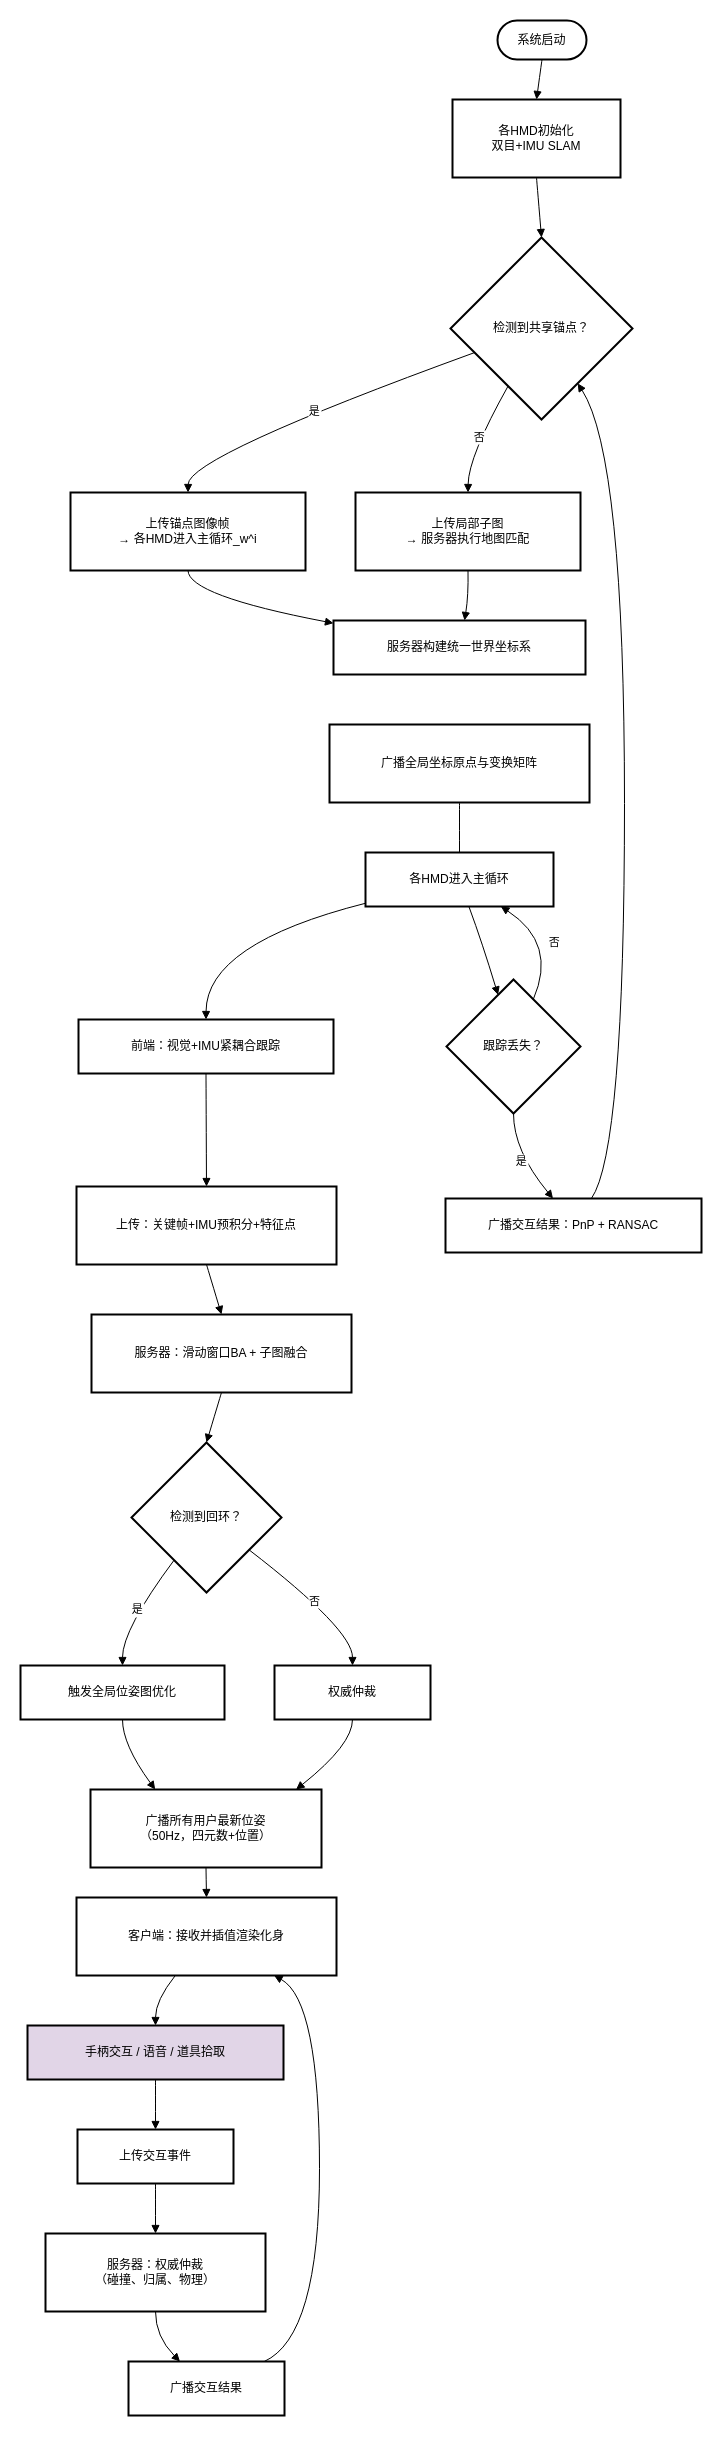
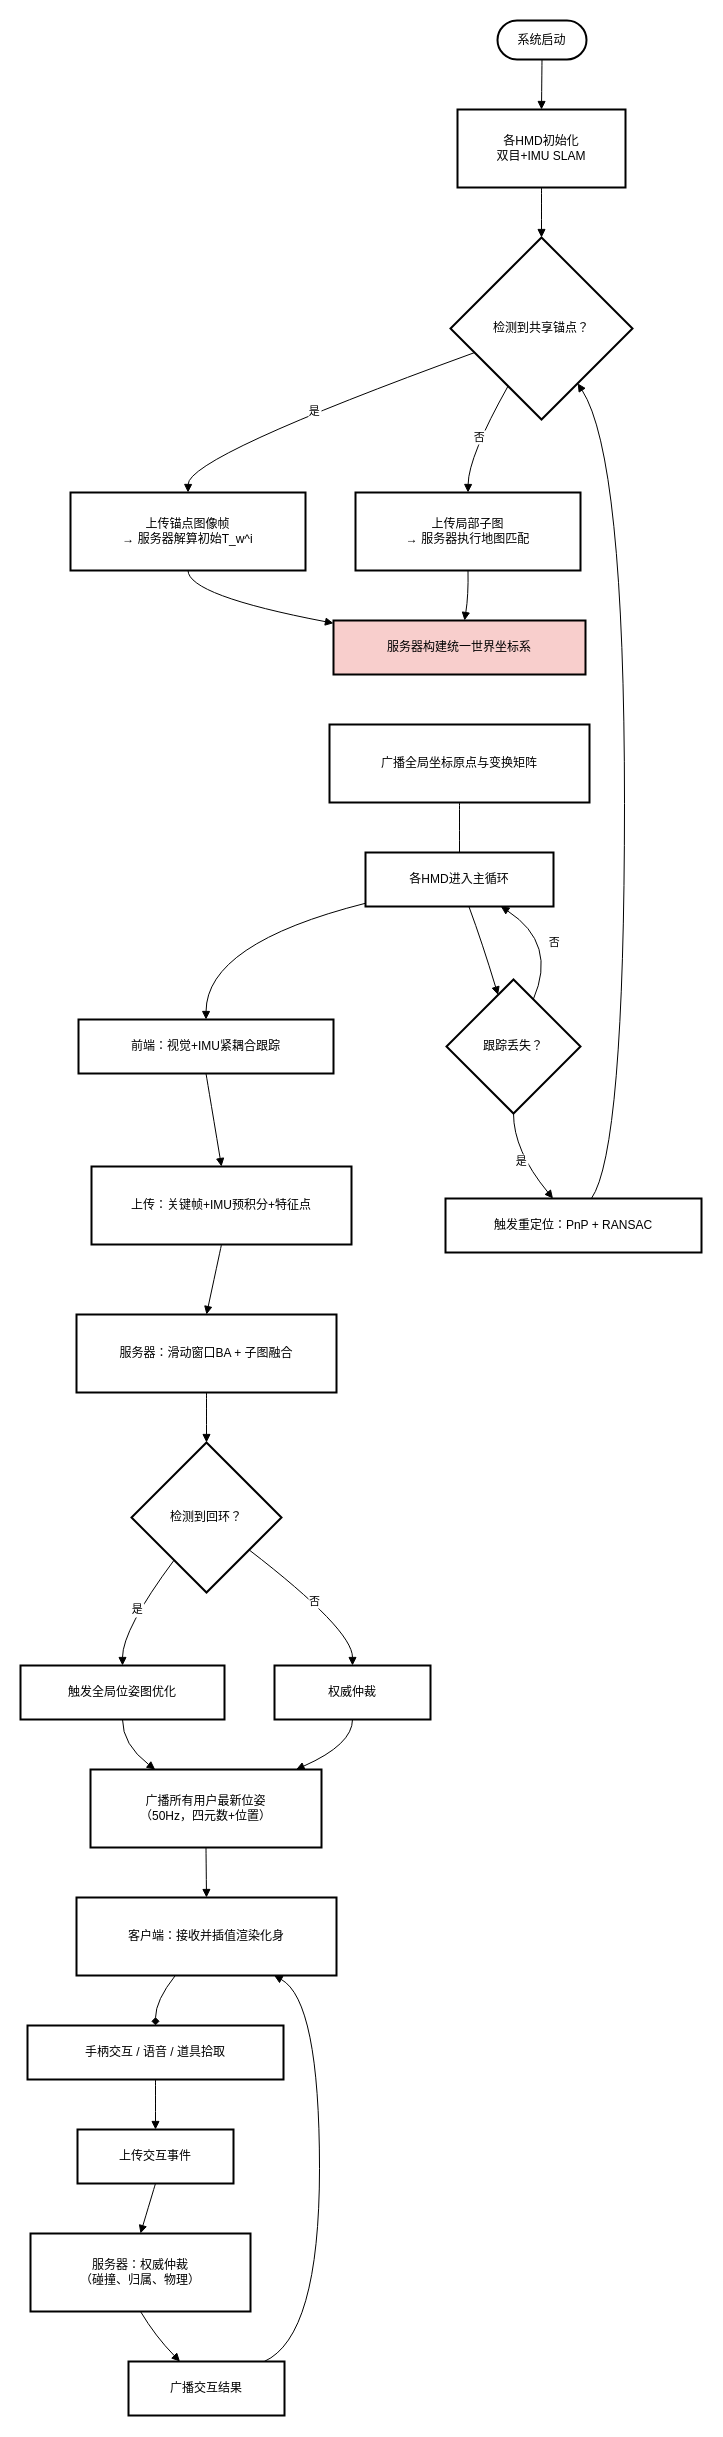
node "各HMD初始化 双目+IMU SLAM": moved (537, 139) -> (542, 149)
node "上传锚点图像帧 → 各HMD进入主循环_w^i": label "上传锚点图像帧 → 各HMD进入主循环_w^i" -> "上传锚点图像帧 → 服务器解算初始T_w^i"
node "服务器构建统一世界坐标系": fillcolor #ffffff -> #f8cecc
node "上传：关键帧+IMU预积分+特征点": moved (207, 1226) -> (222, 1206)
node "广播交互结果：PnP + RANSAC": label "广播交互结果：PnP + RANSAC" -> "触发重定位：PnP + RANSAC"
node "服务器：滑动窗口BA + 子图融合": moved (222, 1354) -> (207, 1354)
node "广播所有用户最新位姿 （50Hz，四元数+位置）": moved (206, 1829) -> (206, 1809)
edge "客户端：接收并插值渲染化身" -> "手柄交互 / 语音 / 道具拾取": arrowhead block -> diamond
node "手柄交互 / 语音 / 道具拾取": fillcolor #e1d5e7 -> #ffffff
node "服务器：权威仲裁 （碰撞、归属、物理）": moved (156, 2273) -> (141, 2273)
